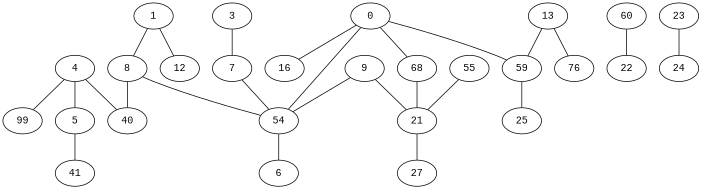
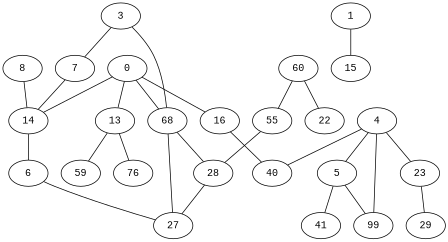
edge "0" -- "59": now "0" -- "13"
edge "1" -- "8": removed
edge "3" -- "68": added
node "12": label "12" -> "15"
node "9": removed
node "24": label "24" -> "29"
edge "8" -- "40": now "16" -- "40"
edge "60" -- "55": added
node "54": label "54" -> "14"
node "21": label "21" -> "28"
node "25": removed
edge "4" -- "23": added
edge "68" -- "27": added
edge "5" -- "99": added
edge "6" -- "27": added
